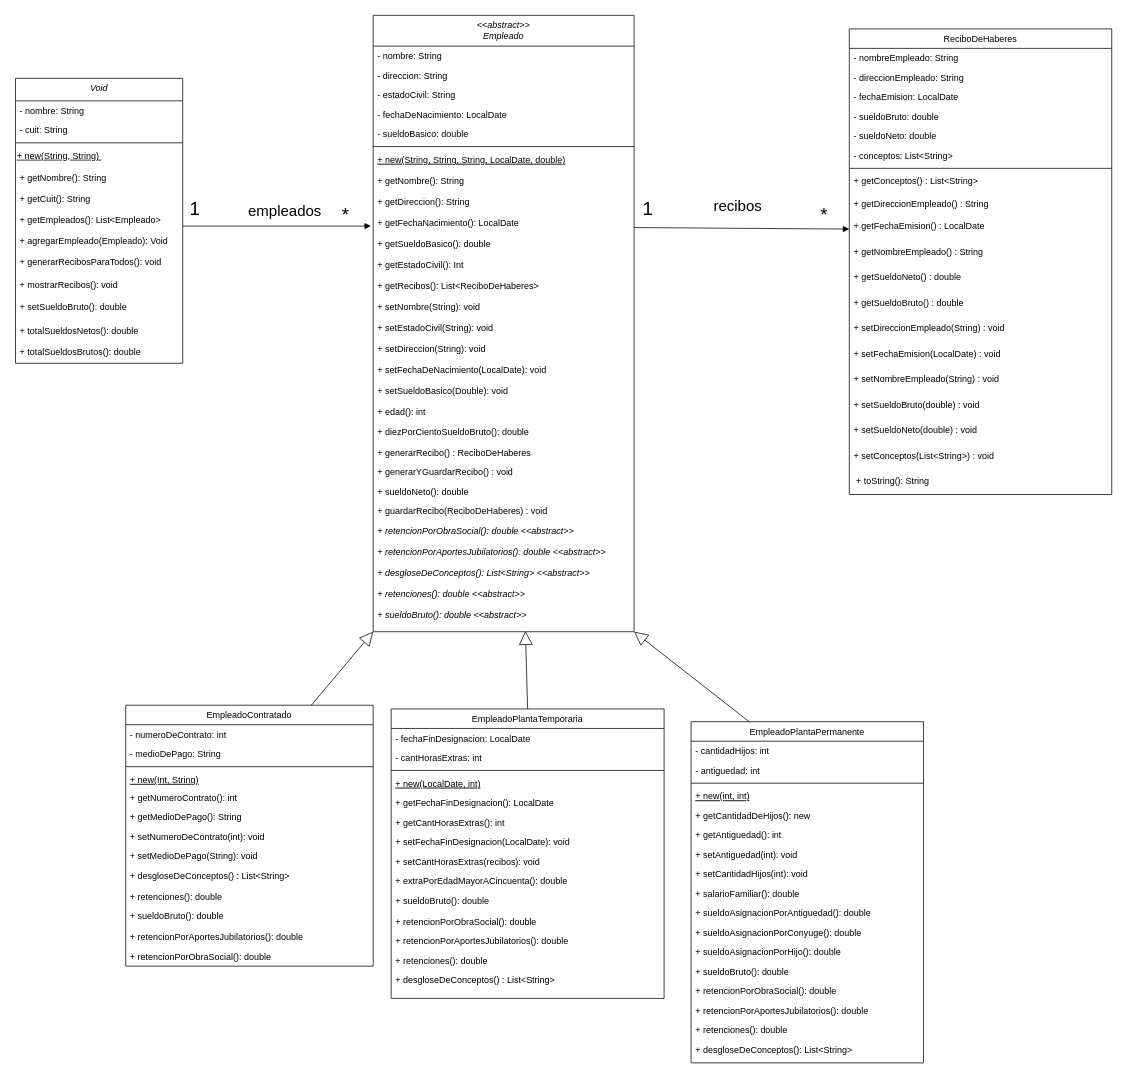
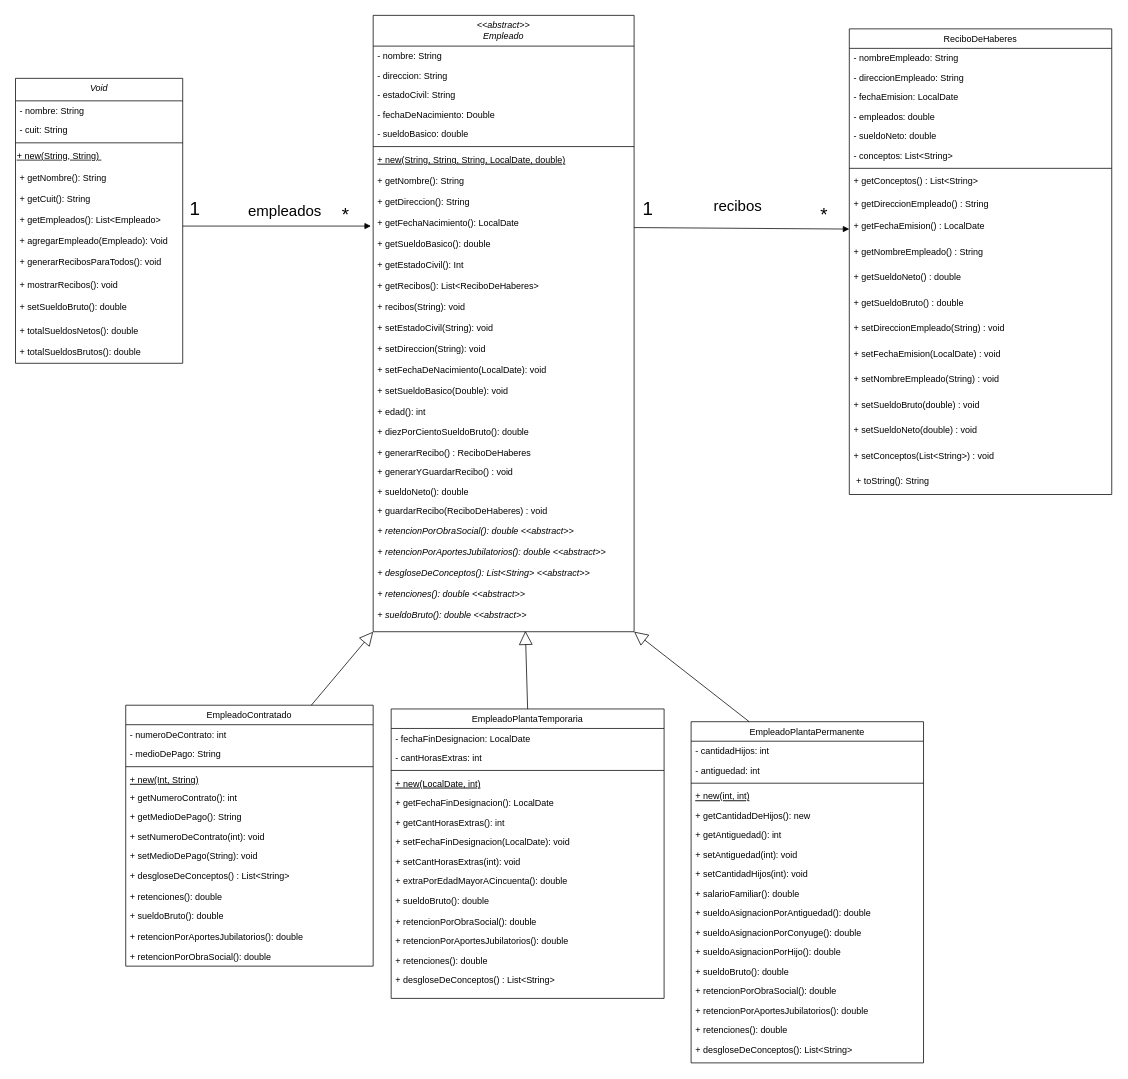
node "- fechaDeNacimiento: LocalDate": label "- fechaDeNacimiento: LocalDate" -> "- fechaDeNacimiento: Double"
node "- sueldoBruto: double": label "- sueldoBruto: double" -> "- empleados: double"
node "+ setNombre(String): void": label "+ setNombre(String): void" -> "+ recibos(String): void"
node "+ setCantHorasExtras(recibos): void": label "+ setCantHorasExtras(recibos): void" -> "+ setCantHorasExtras(int): void"
